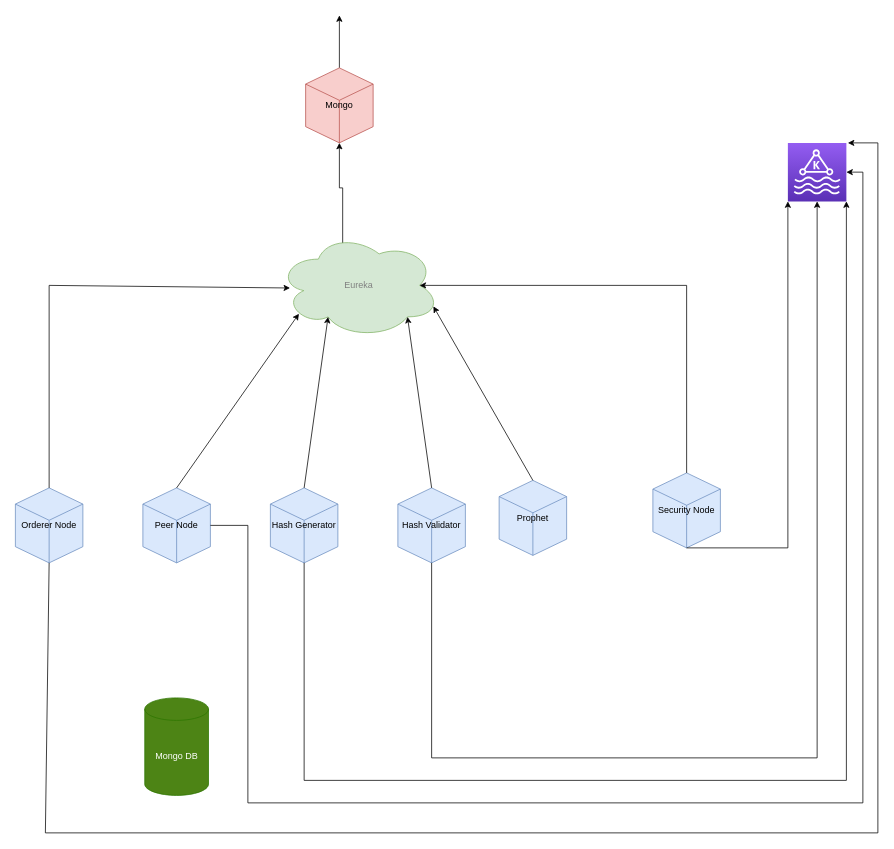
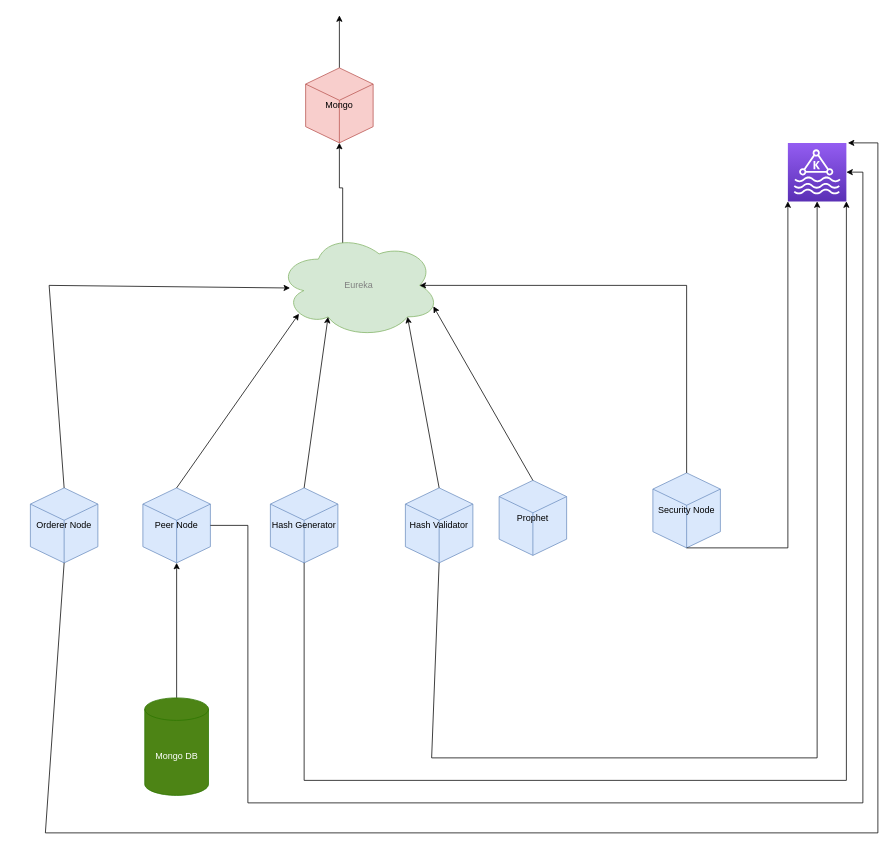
node "Orderer Node": moved (49, 525) -> (64, 525)
node "Hash Validator": moved (432, 525) -> (439, 525)
edge "Mongo DB" -> "Peer Node": added
